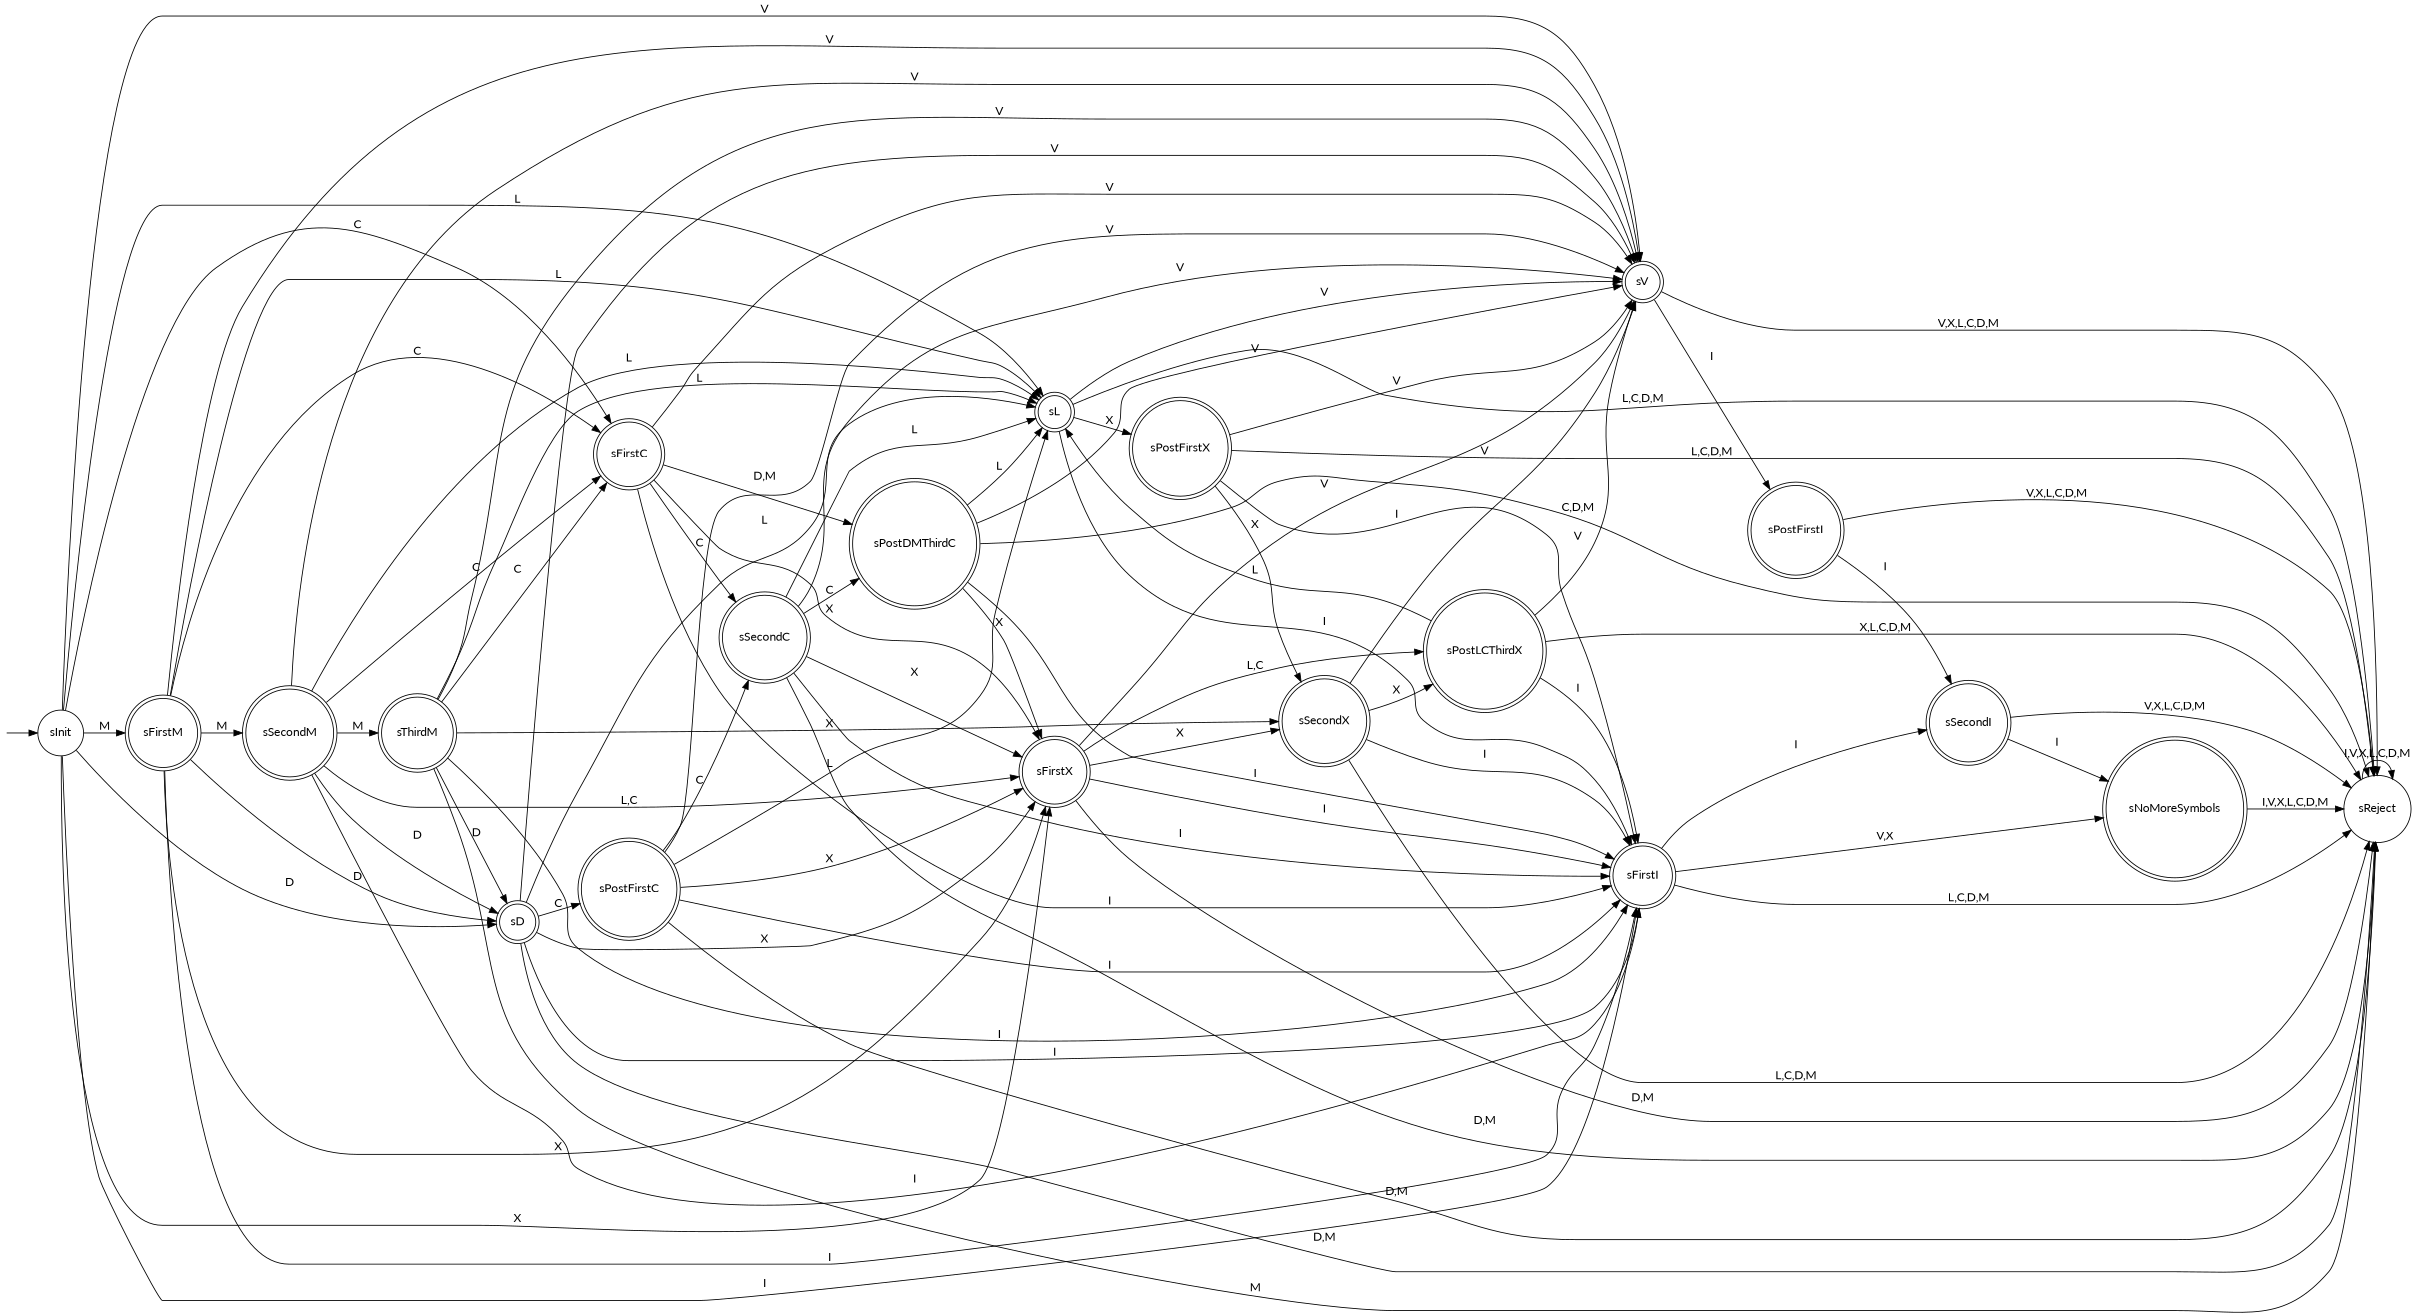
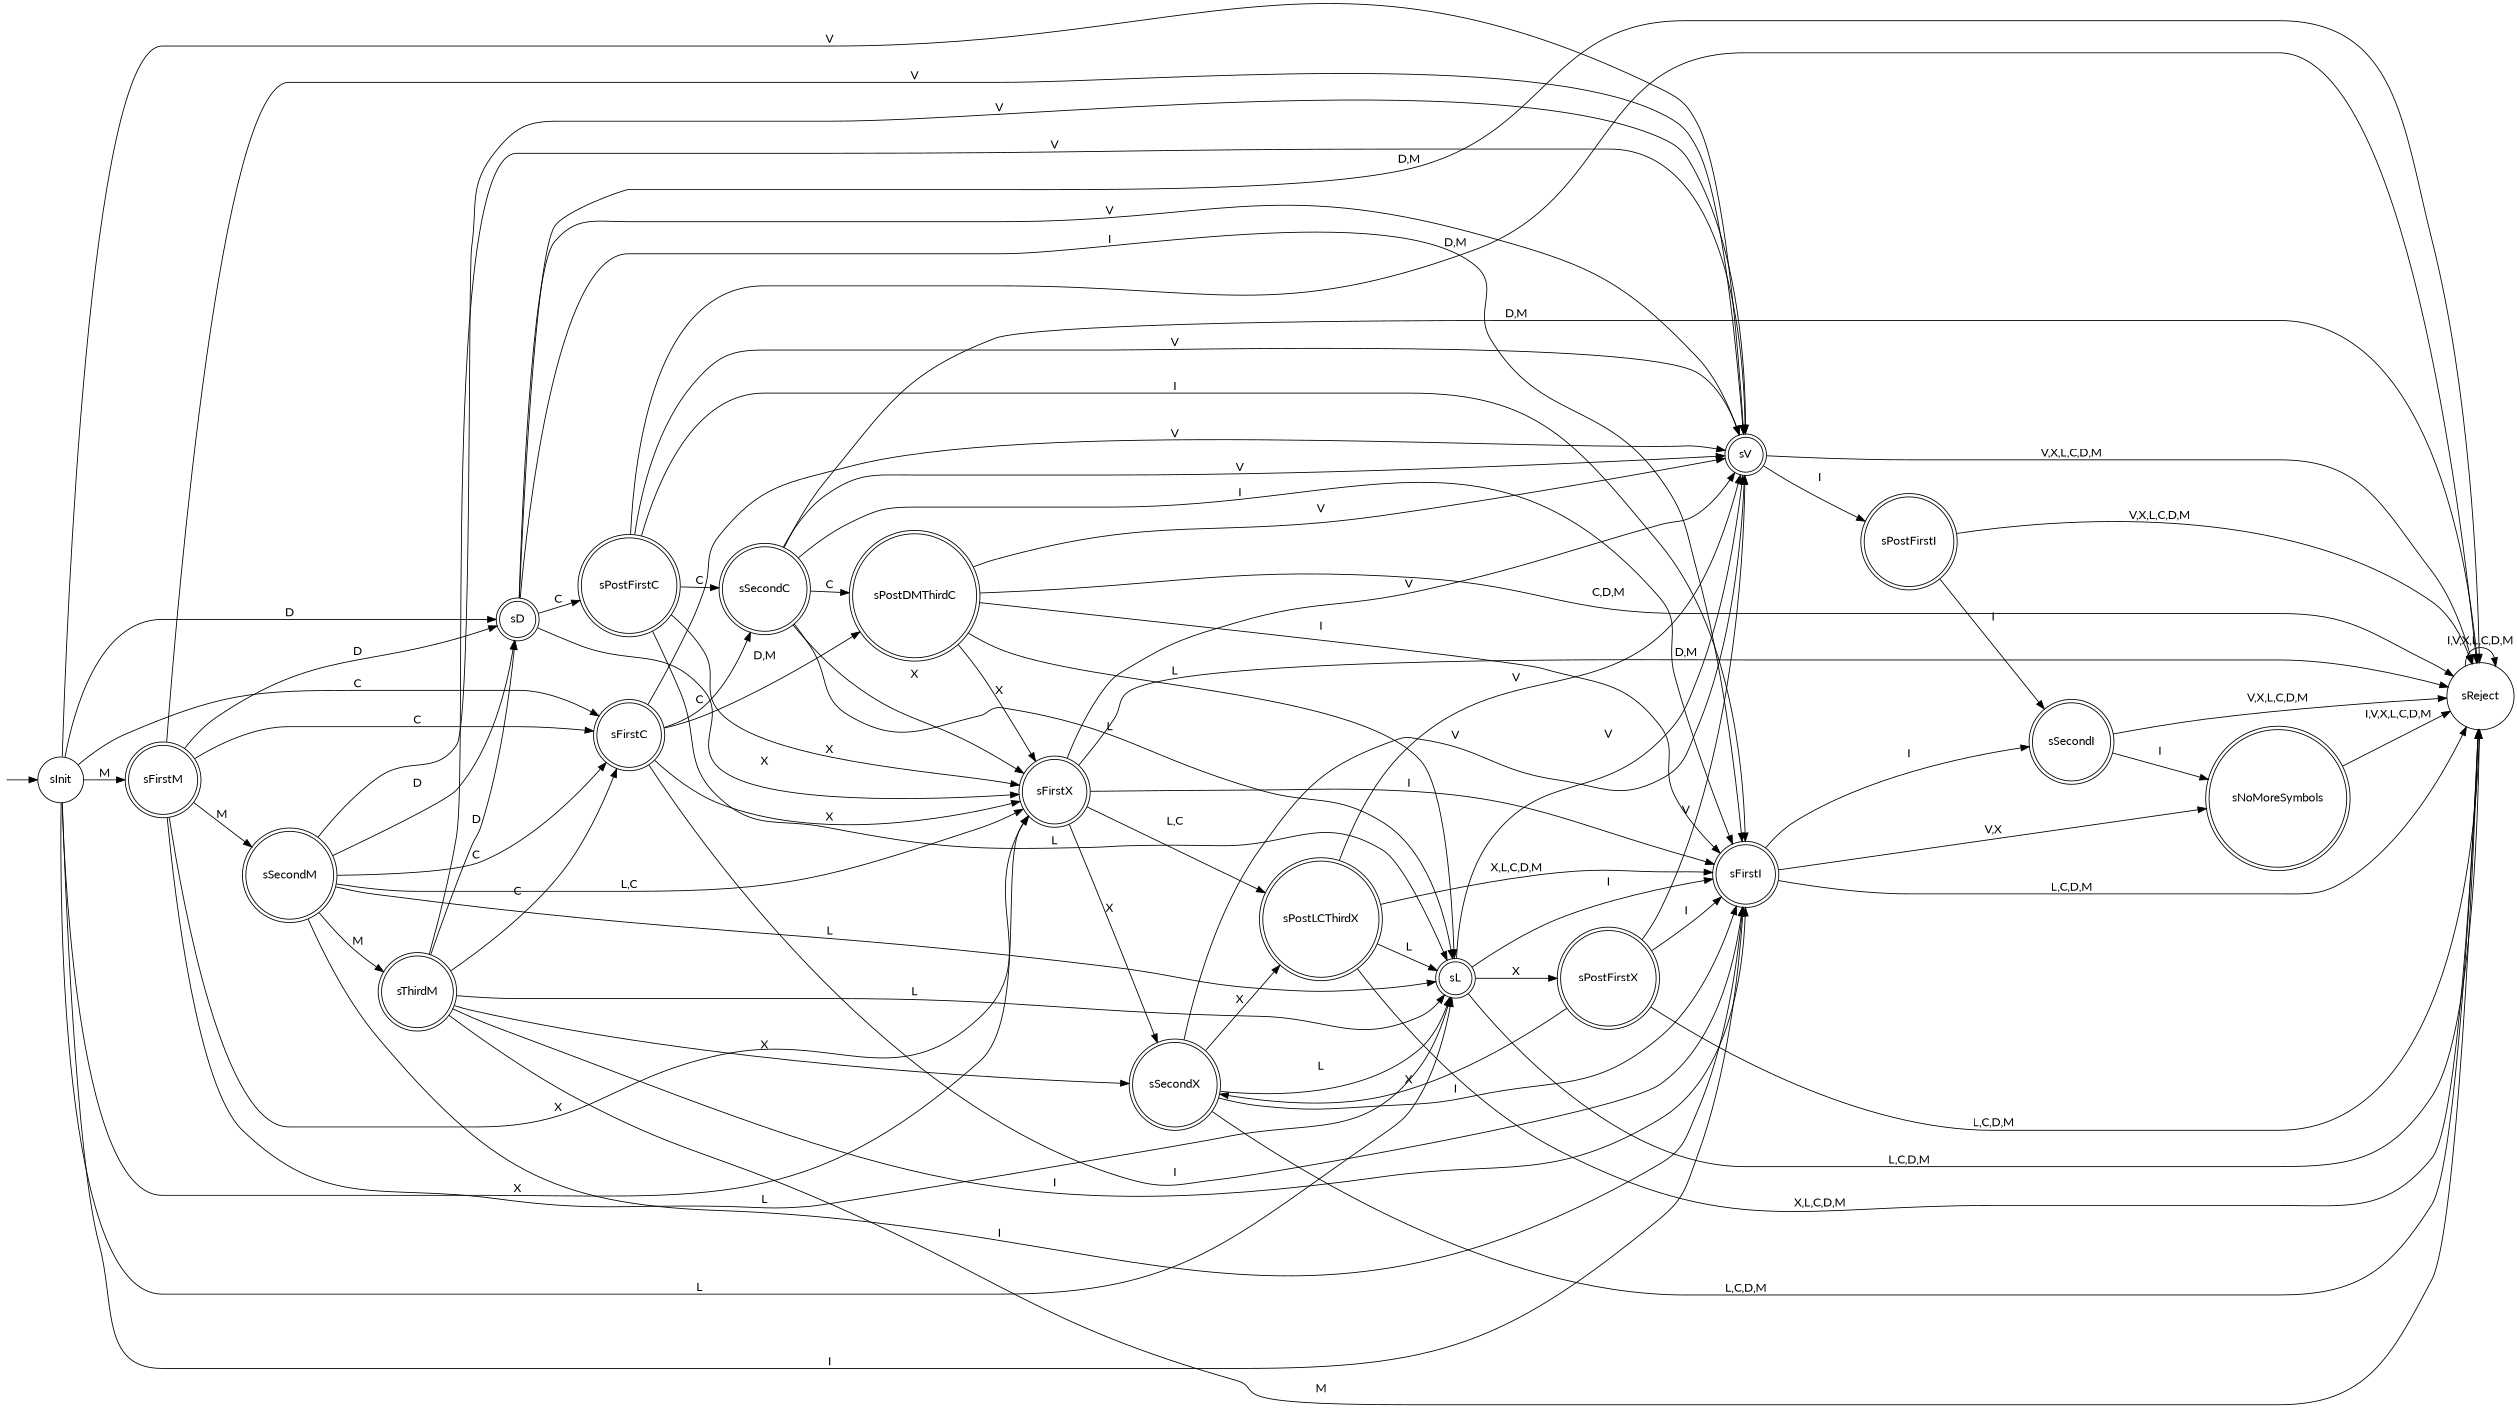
edge "sD" -> "sL": now "sSecondX" -> "sL"
edge "sPostLCThirdX" -> "sFirstI": label "I" -> "X,L,C,D,M"
edge "sFirstM" -> "sFirstI": removed, label "I"
